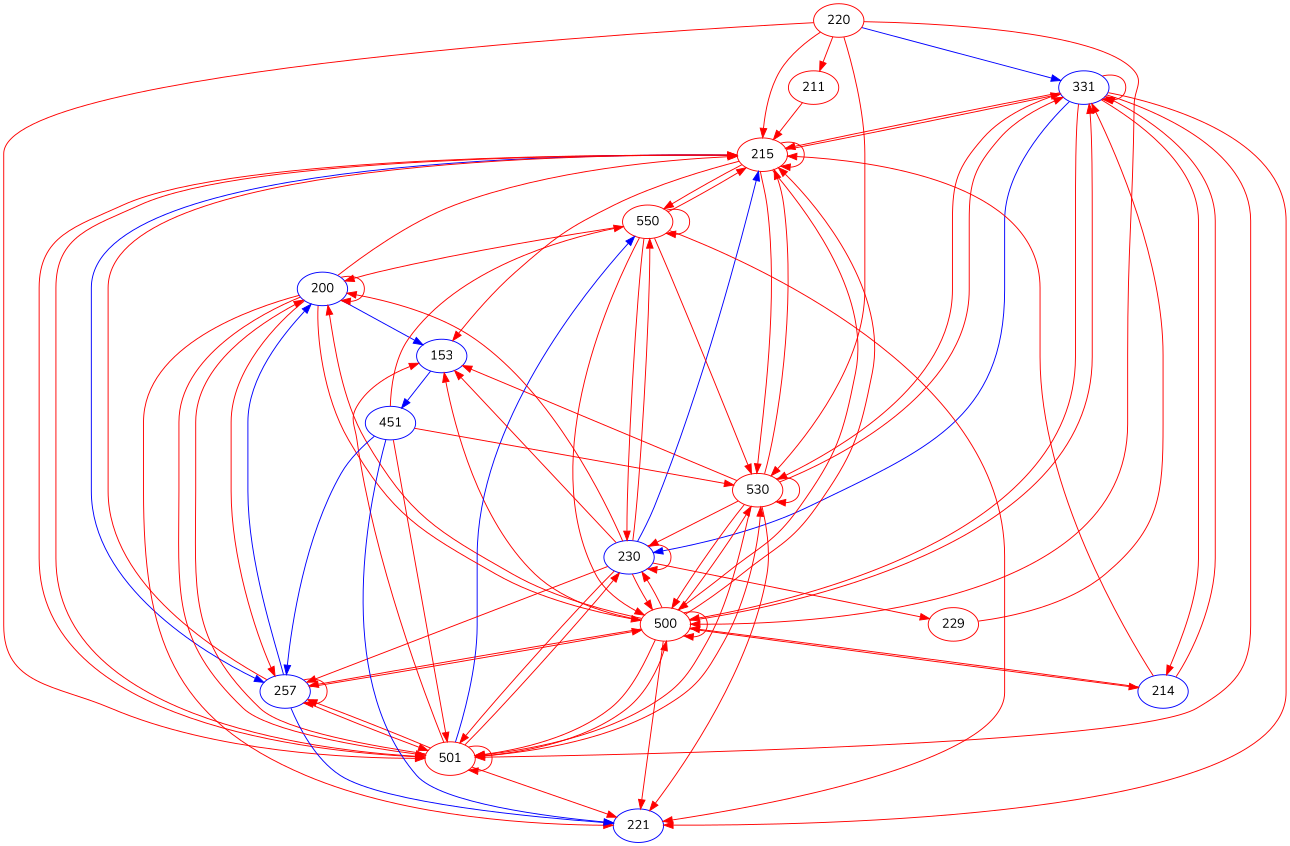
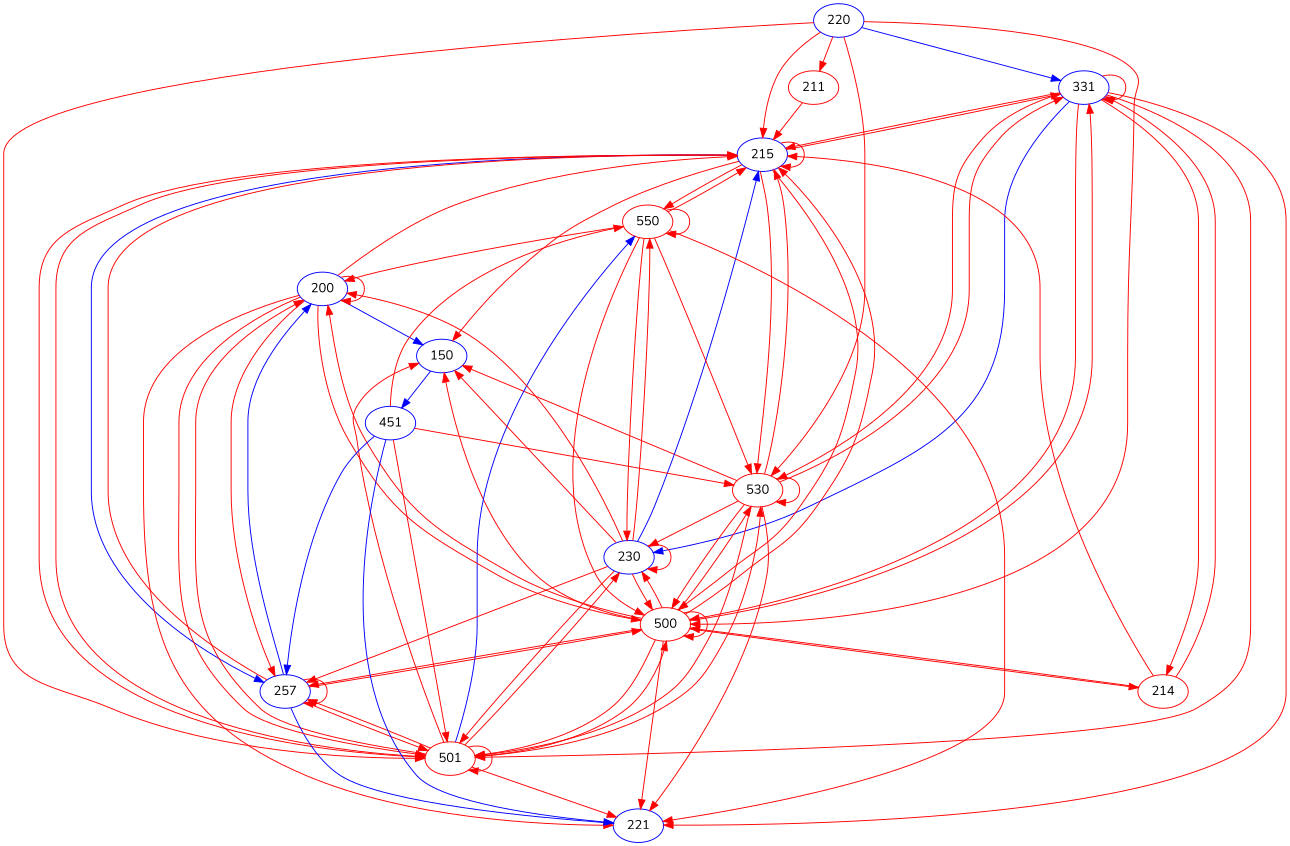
node "220": color red -> blue
node "215": color red -> blue
node "153": label "153" -> "150"
node "229": removed
node "214": color blue -> red
